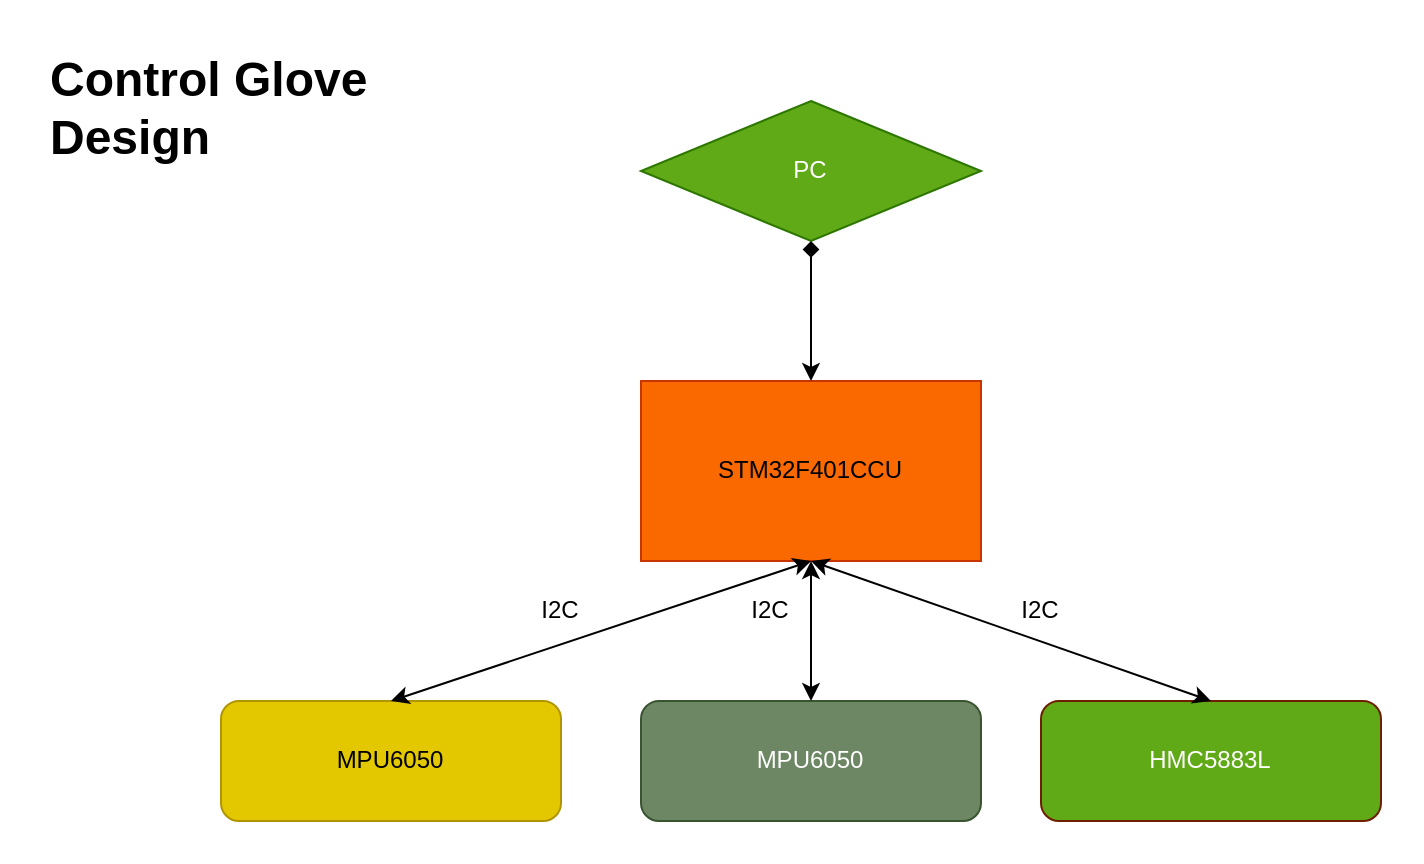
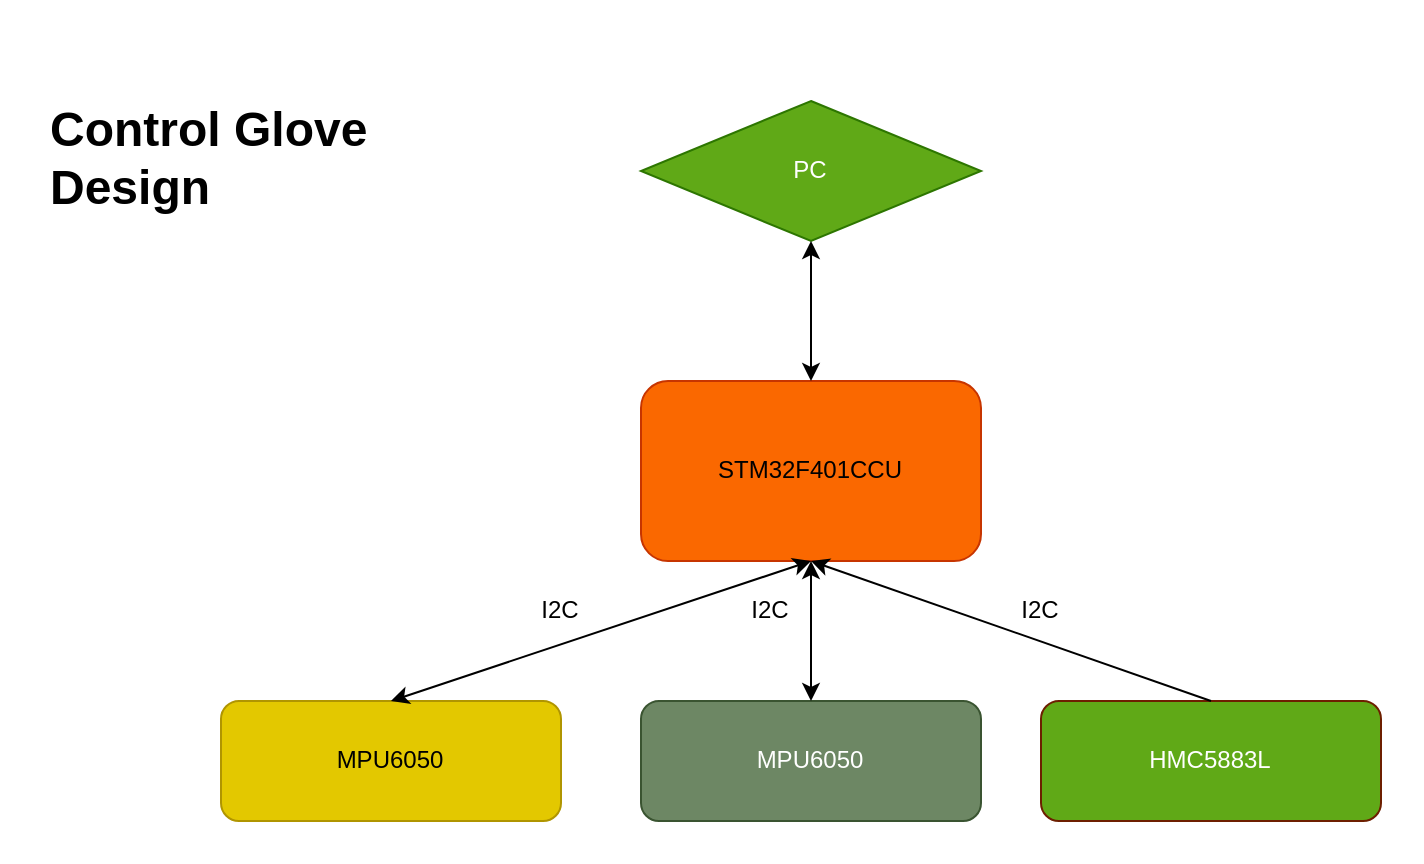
node "Control Glove Design": moved (251, 121) -> (251, 171)
edge "PC" -- "STM32F401CCU": arrowhead diamond -> classic
node "STM32F401CCU": shape rectangle -> rounded rectangle
edge "STM32F401CCU" -- "HMC5883L": arrowhead classic -> none
